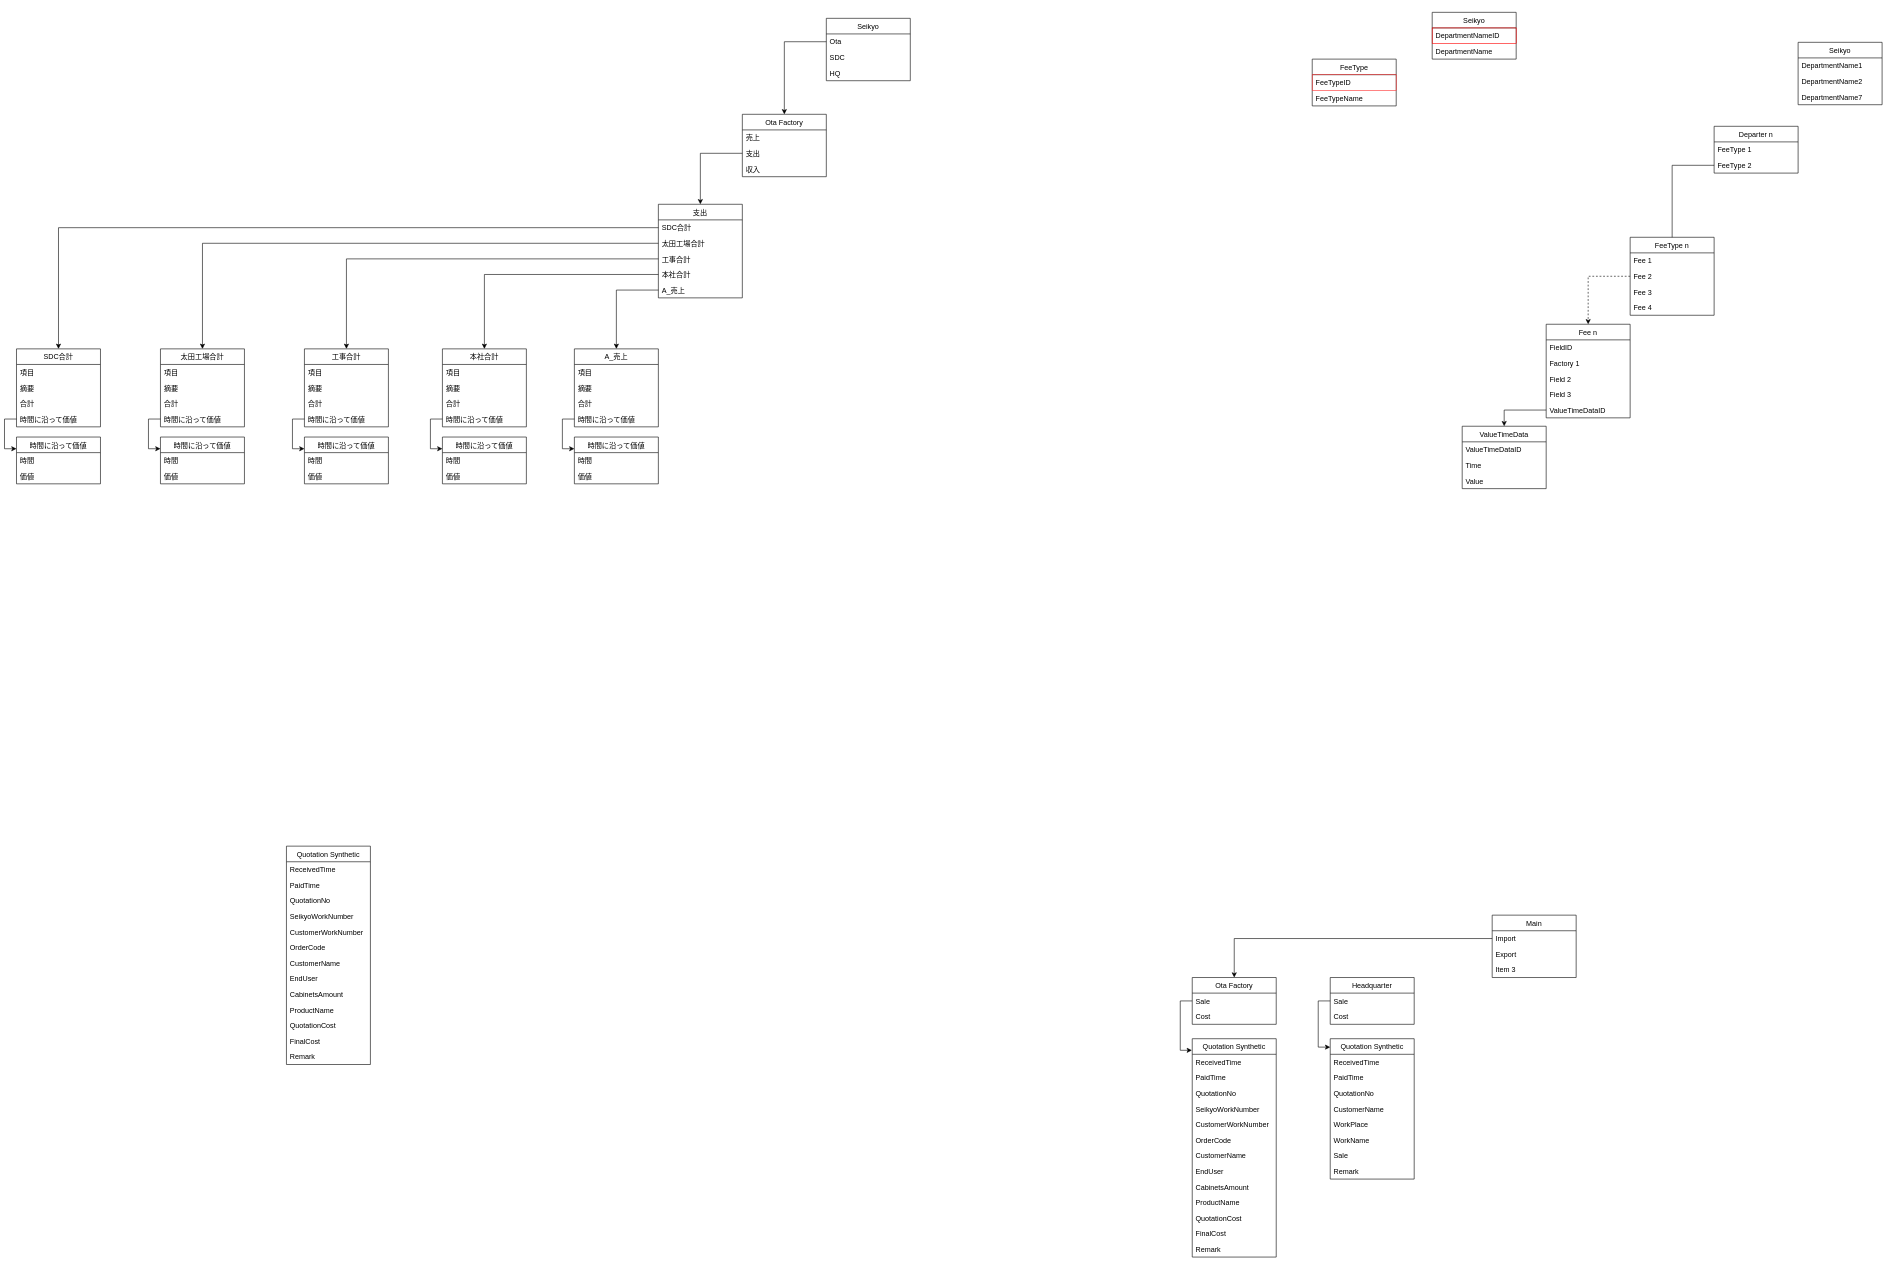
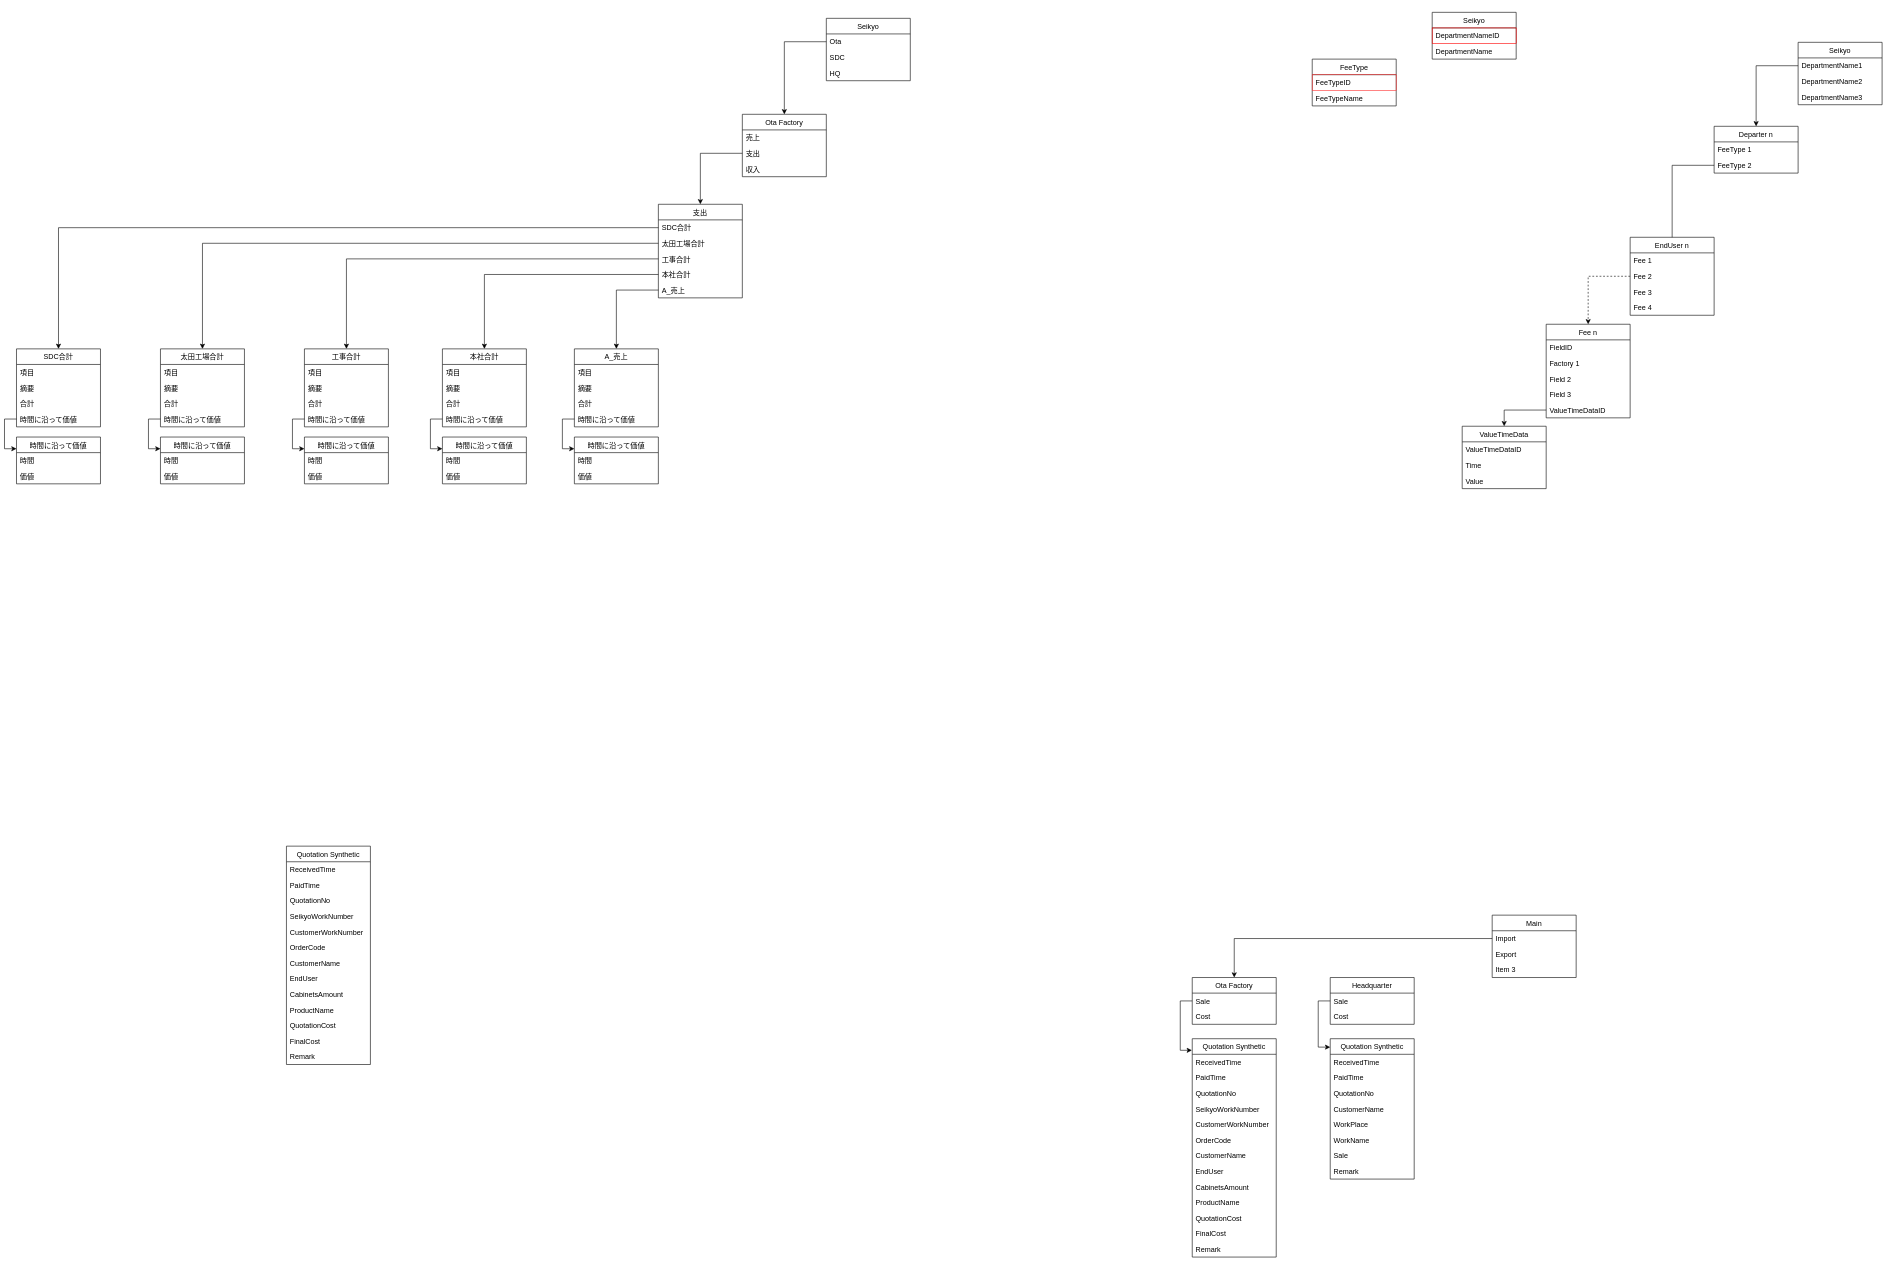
node "DepartmentName7": label "DepartmentName7" -> "DepartmentName3"
edge "DepartmentName1" -> "Departer n": added
node "FeeType n": label "FeeType n" -> "EndUser n"
